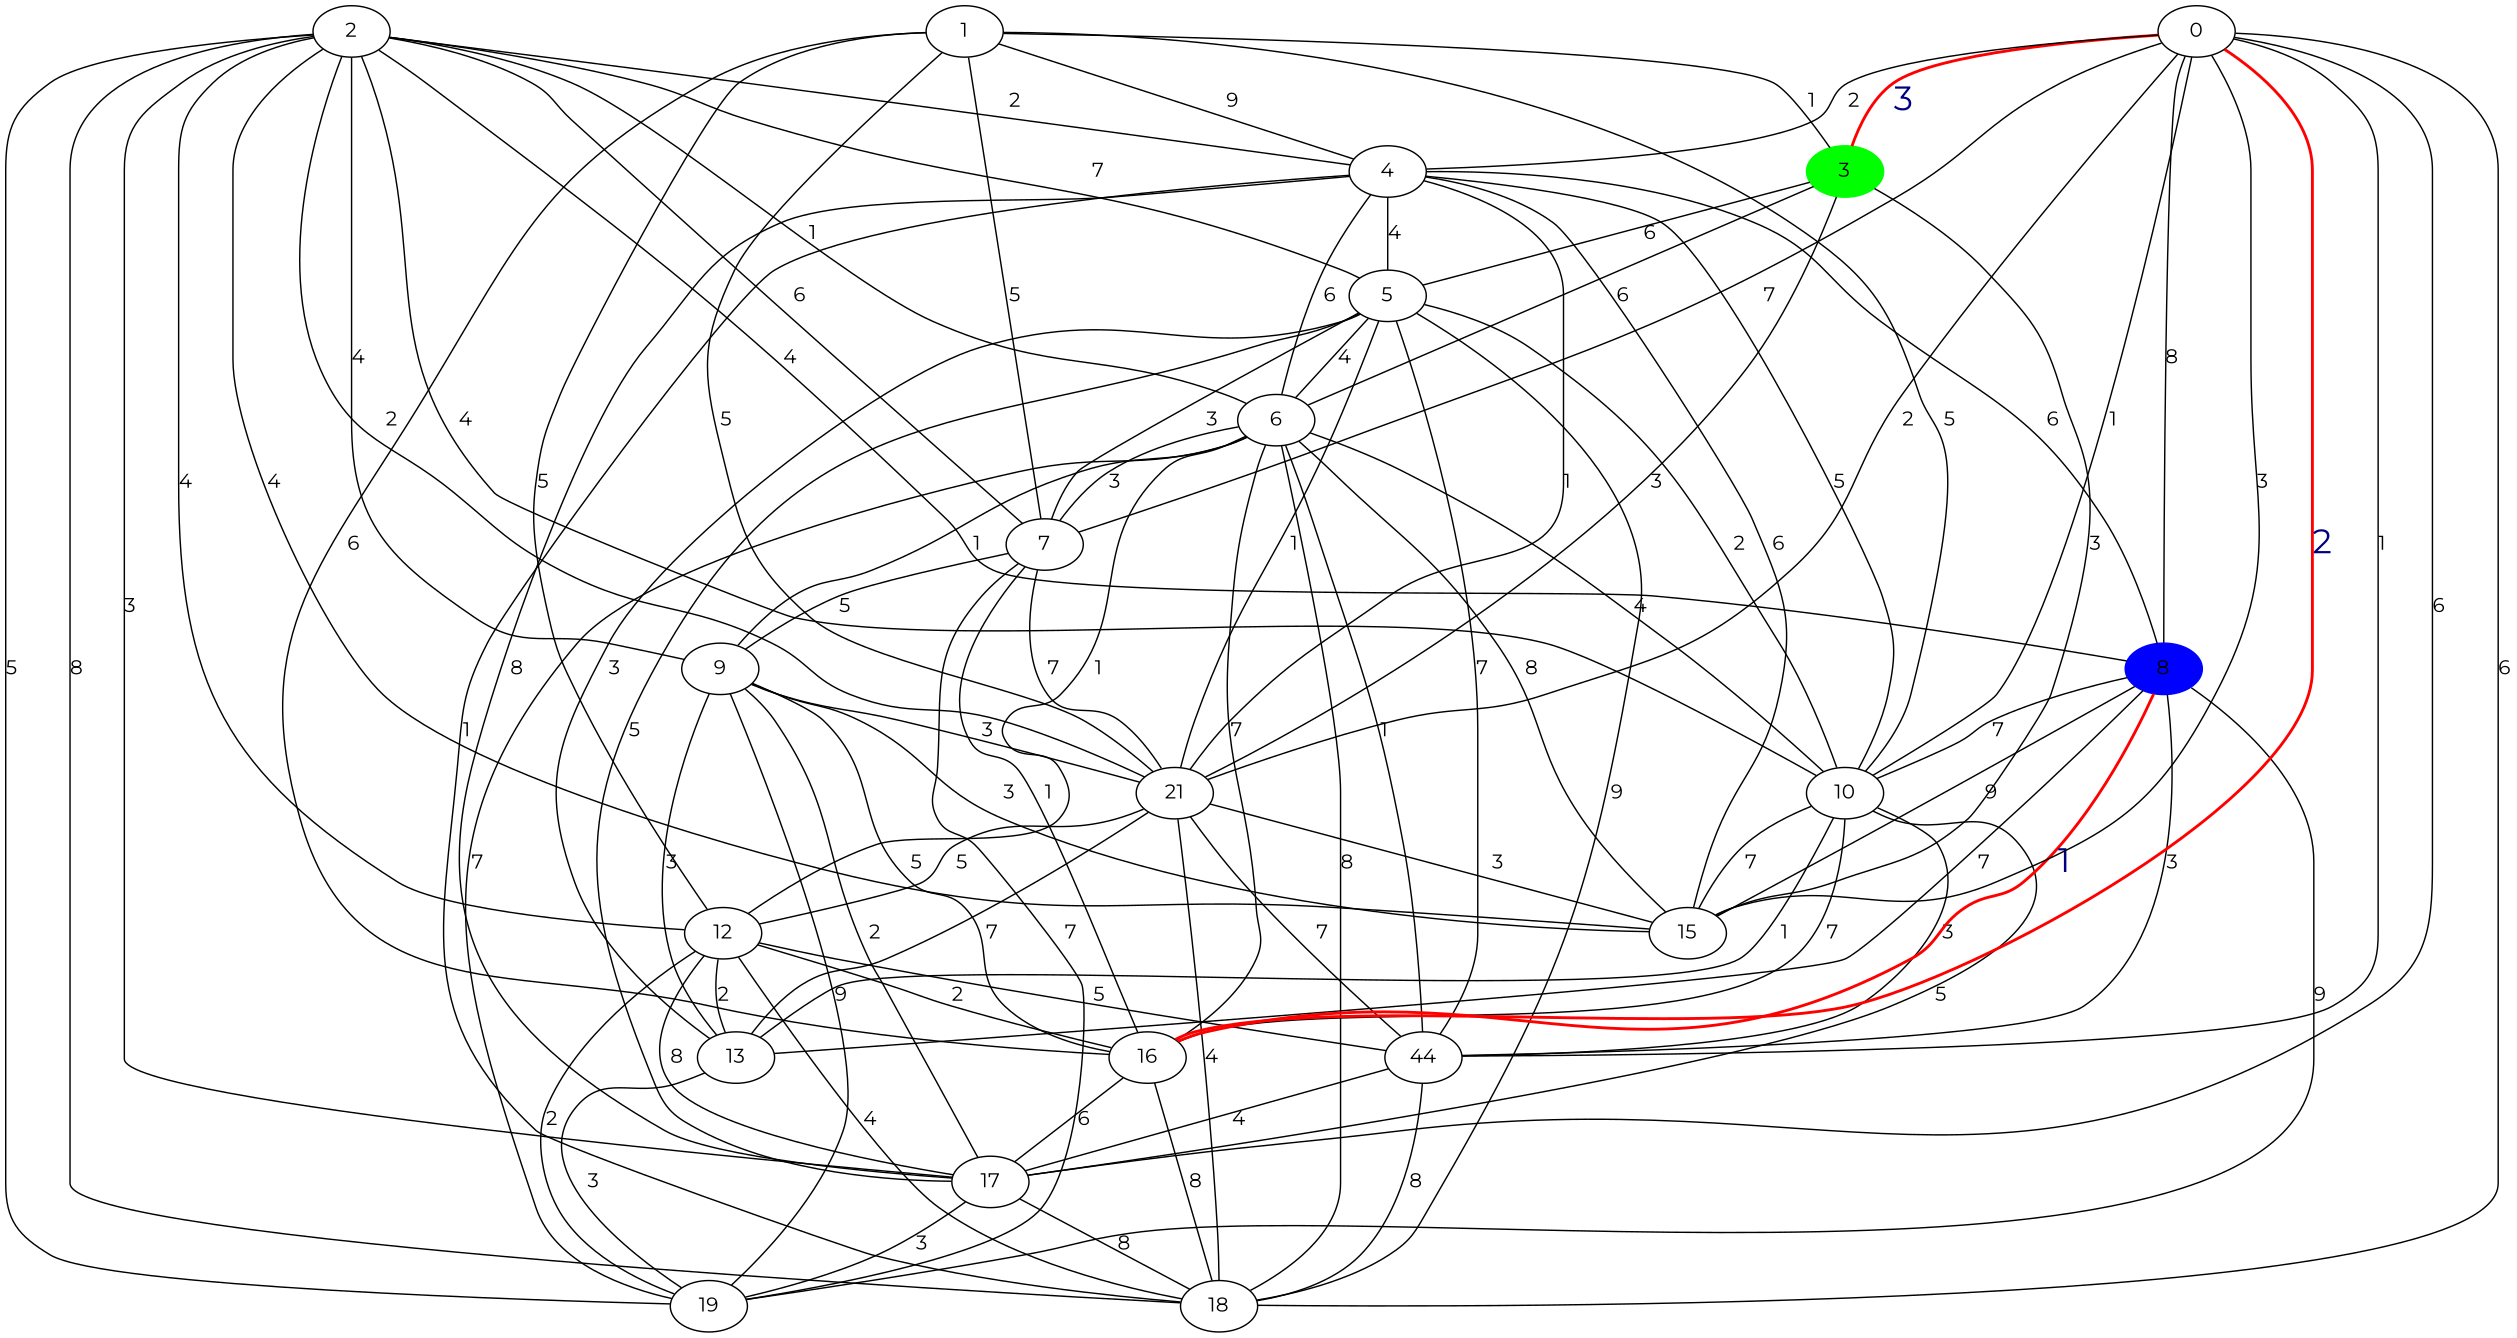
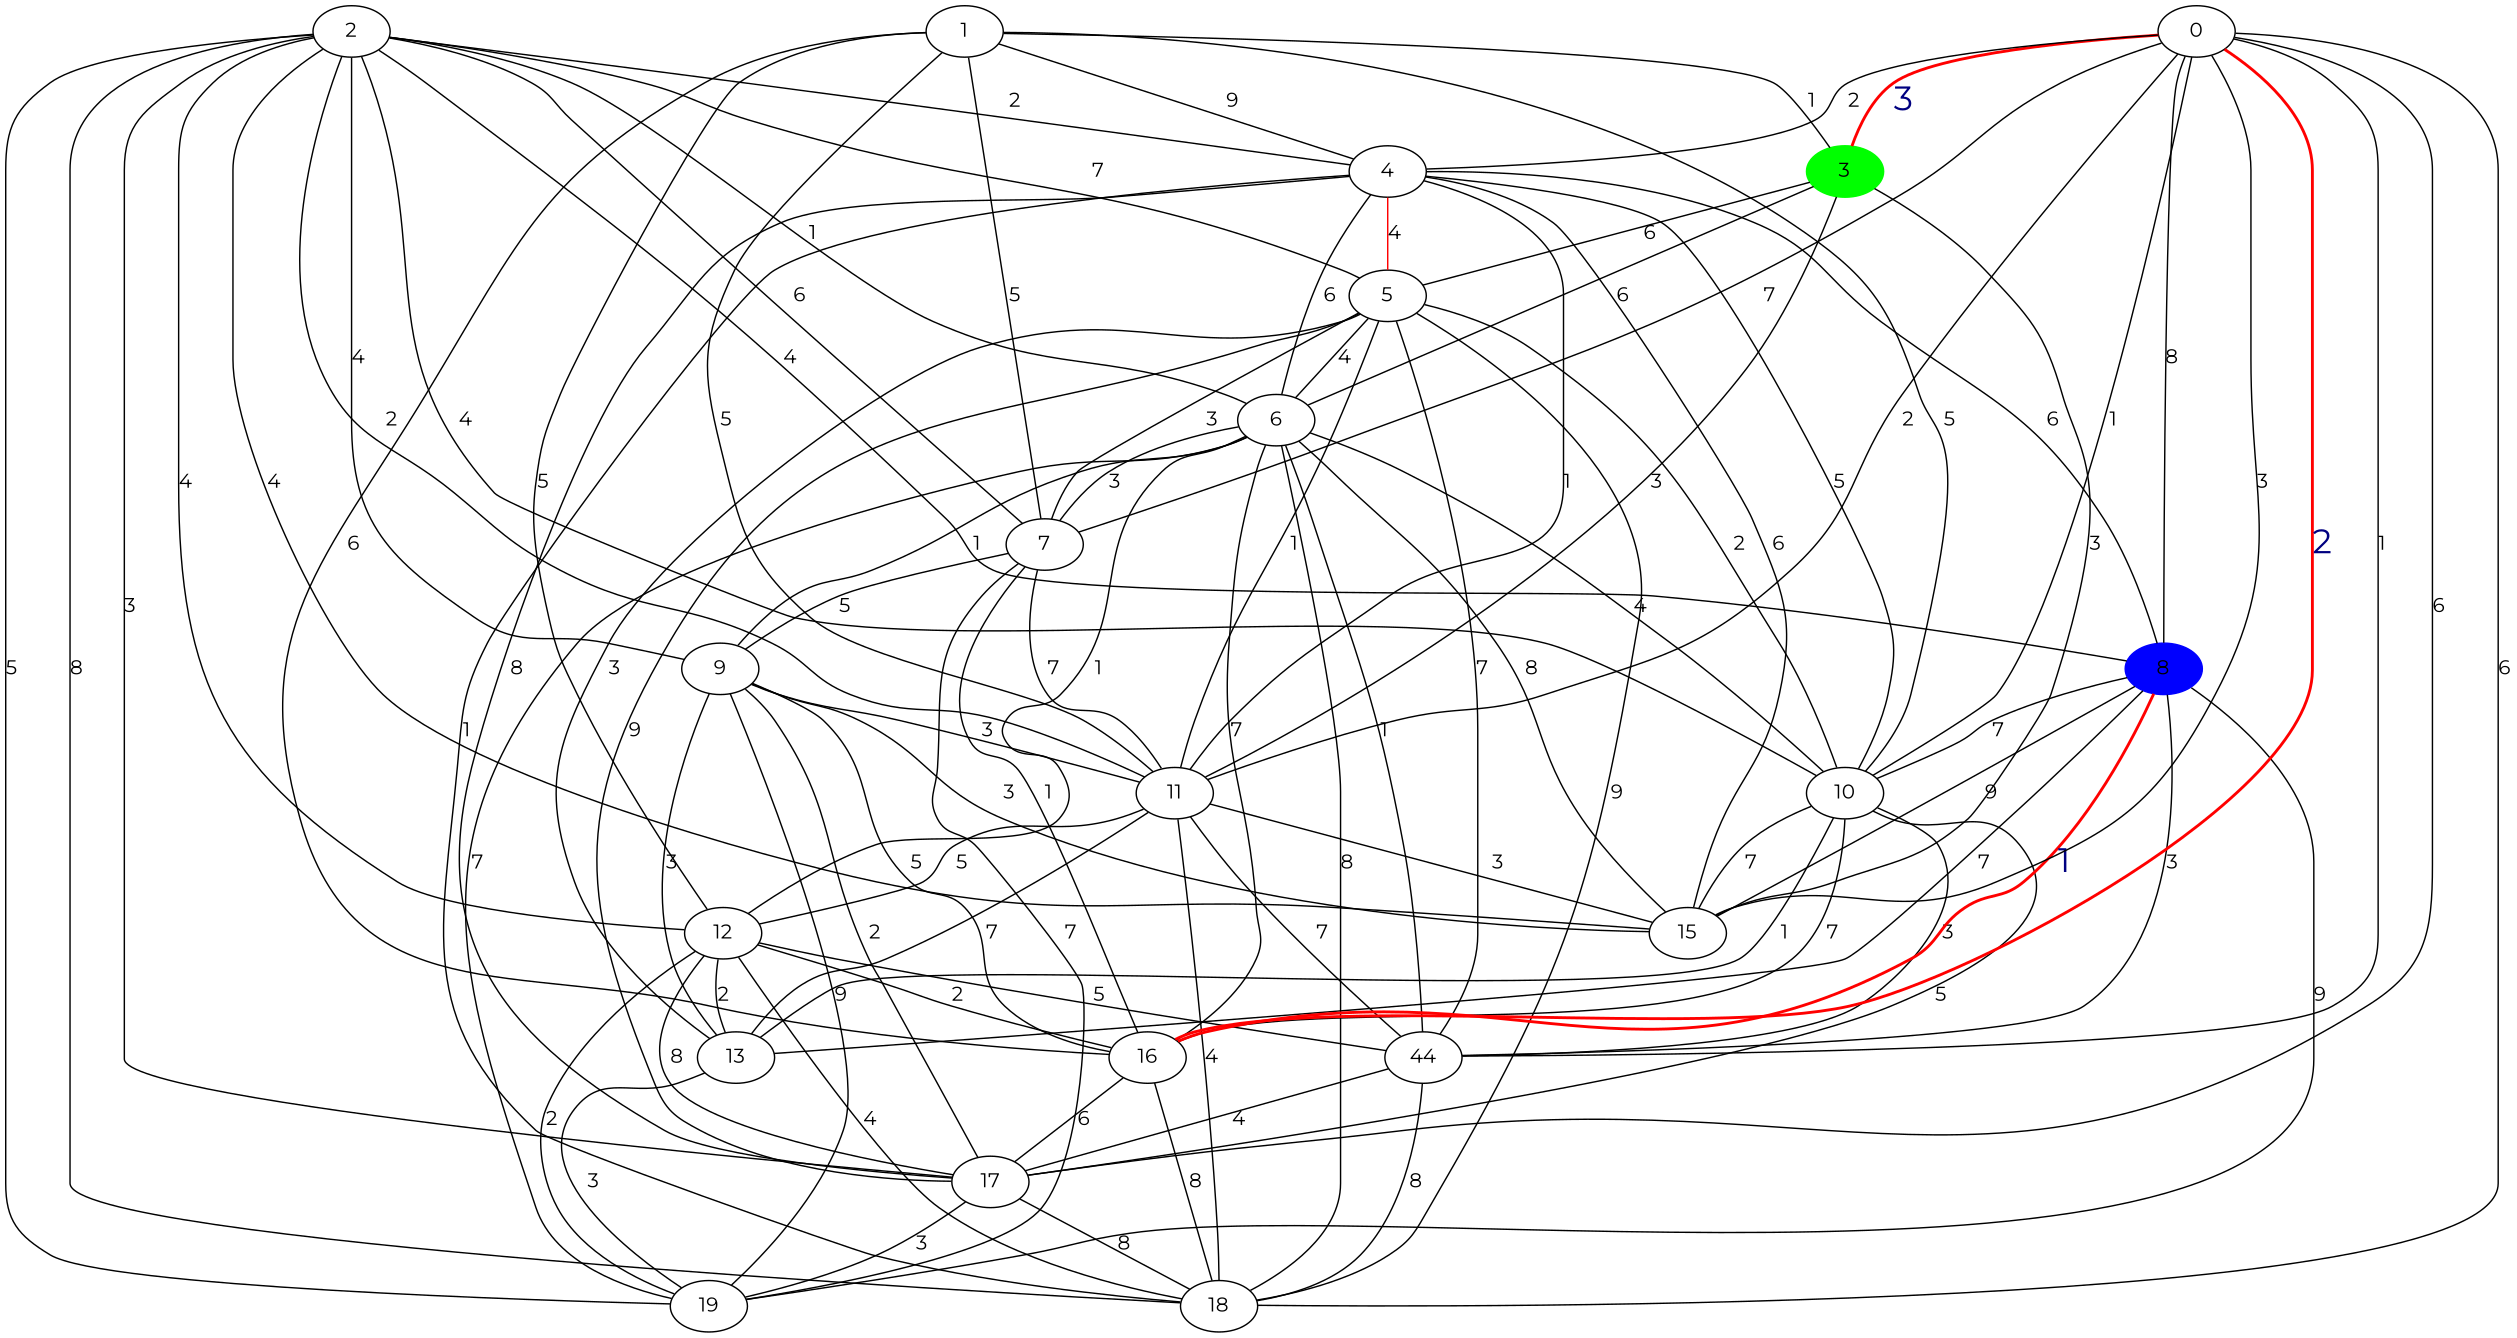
edge "4" -- "5": color black -> red
edge "5" -- "17": label "5" -> "9"
node "21": label "21" -> "11"
